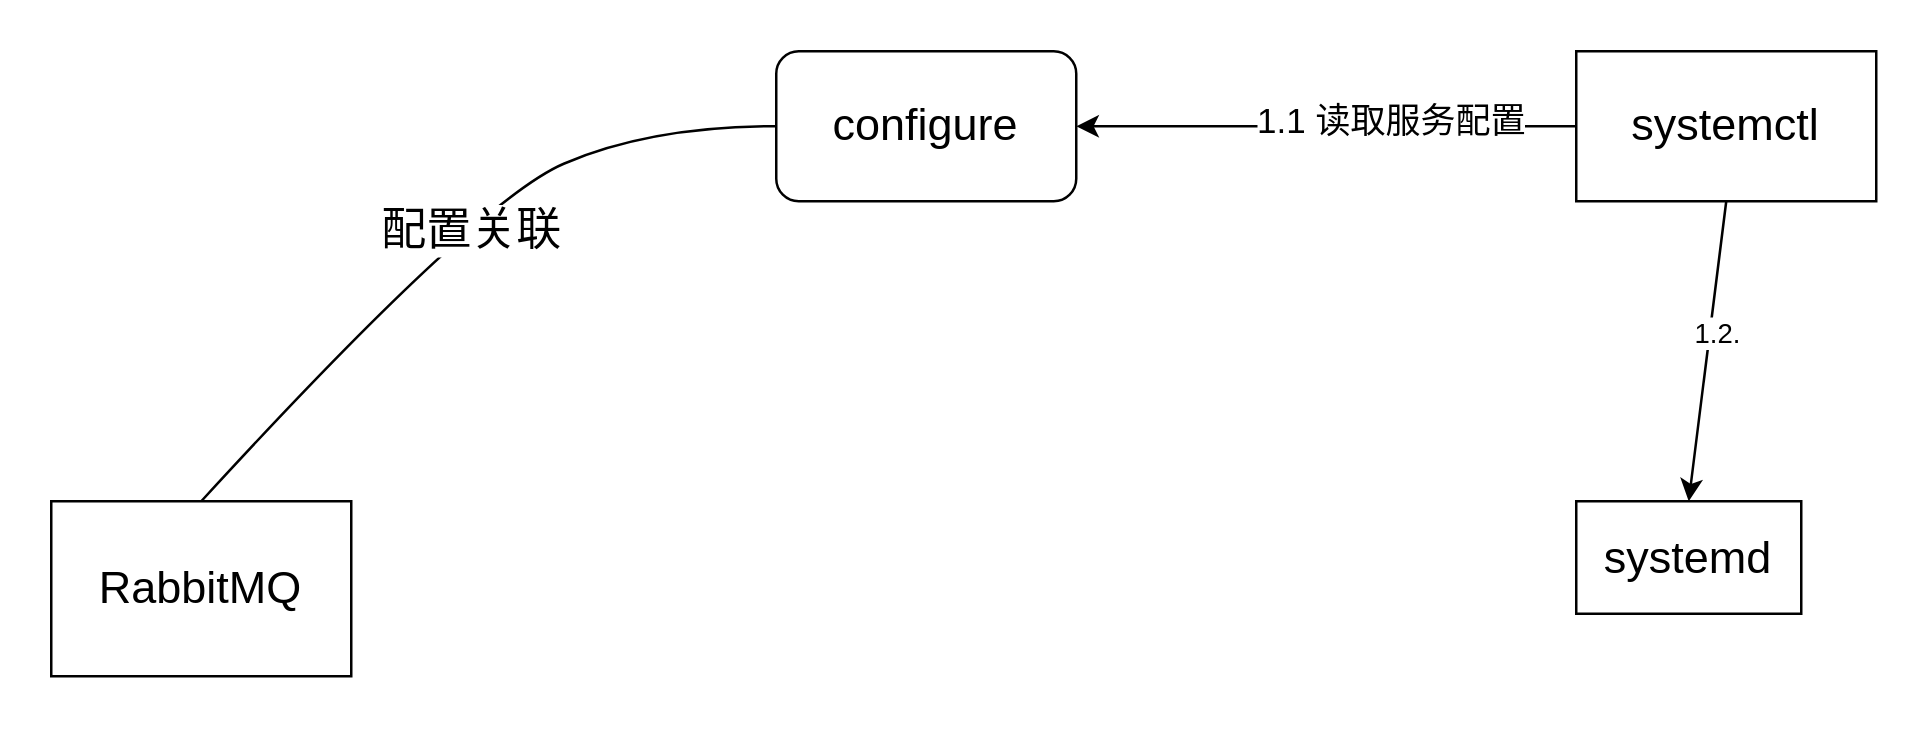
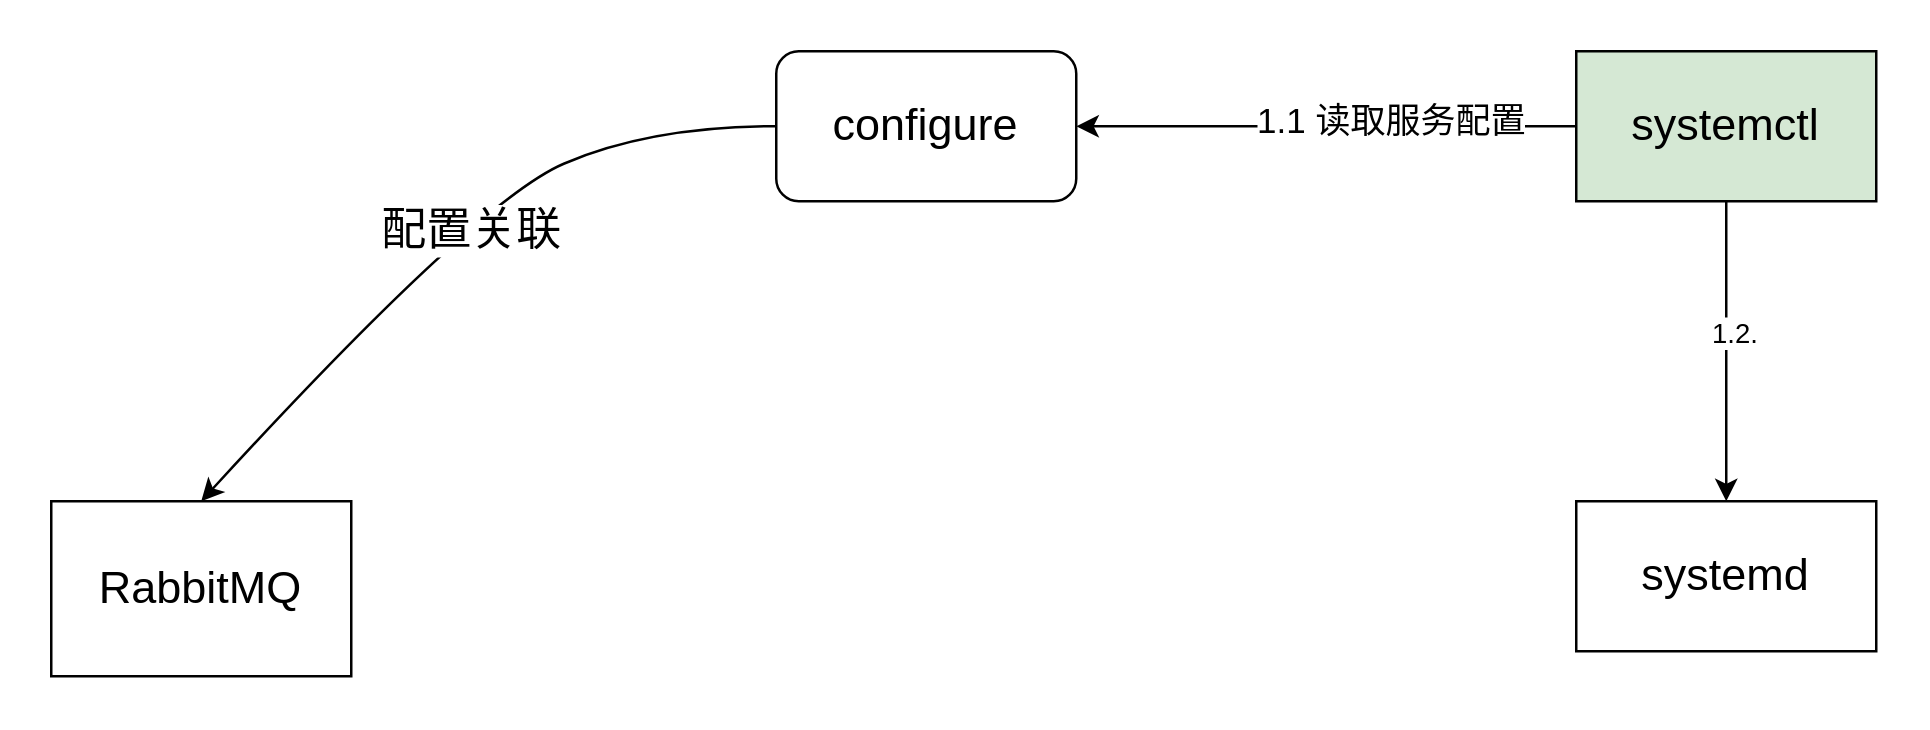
node "systemctl": fillcolor #ffffff -> #d5e8d4
edge "configure" -- "RabbitMQ": arrowhead none -> classic
node "systemd": size 225x113 -> 300x150
